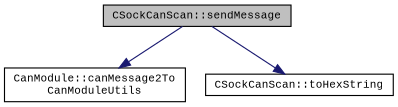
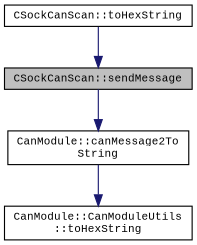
edge "CSockCanScan::sendMessage" -> "CSockCanScan::toHexString": reversed
node "CanModule::canMessage2To CanModuleUtils": label "CanModule::canMessage2To CanModuleUtils" -> "CanModule::canMessage2To String"
node "CanModule::CanModuleUtils ::toHexString": added
